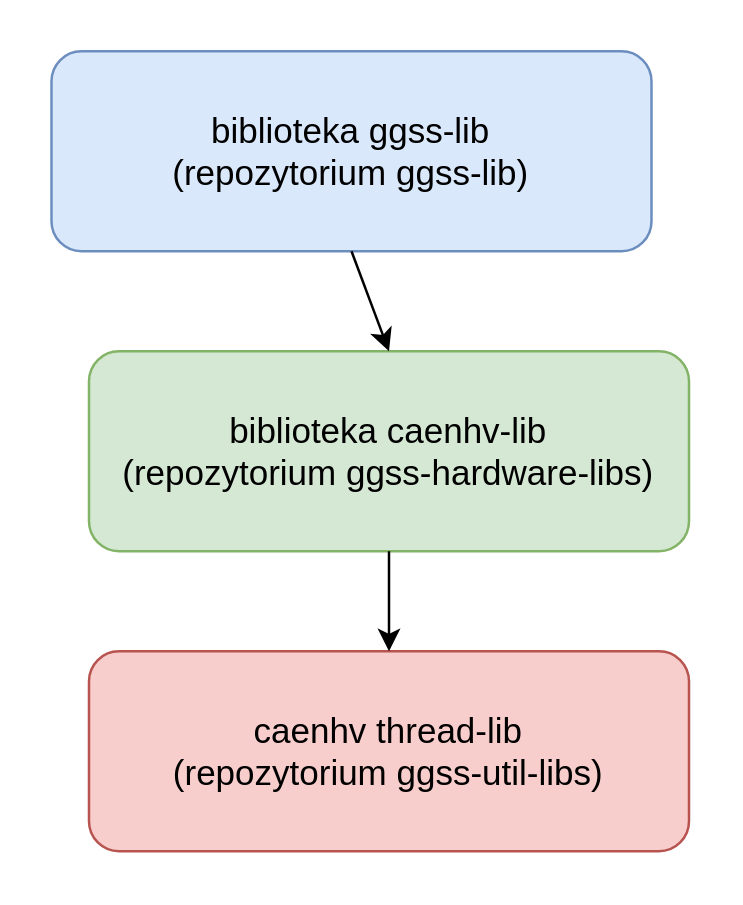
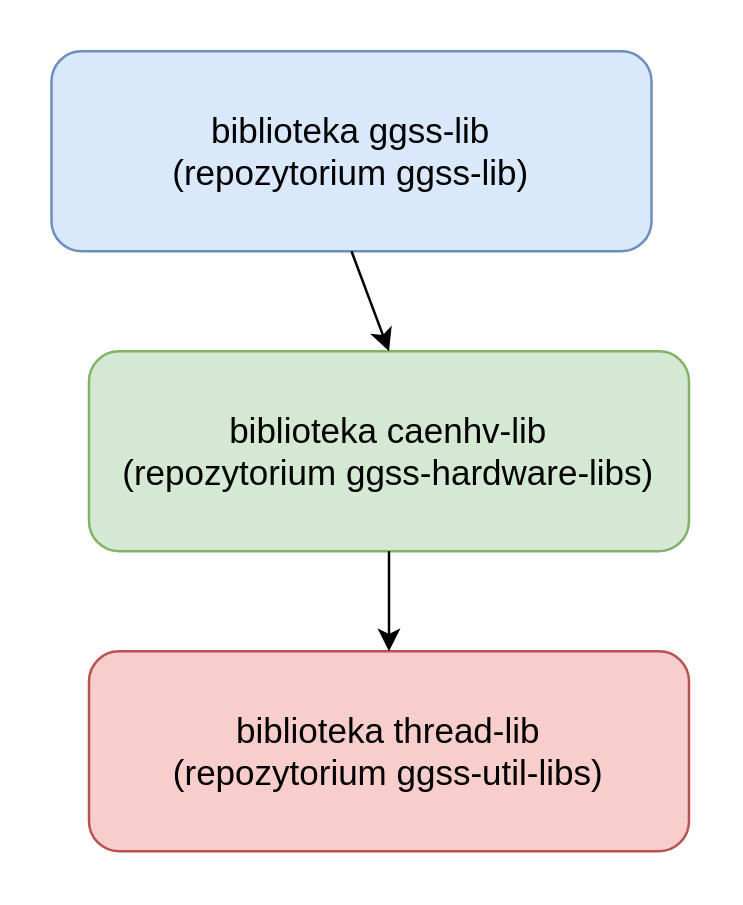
node "caenhv thread-lib(repozytorium ggss-util-libs)": label "caenhv thread-lib(repozytorium ggss-util-libs)" -> "biblioteka thread-lib(repozytorium ggss-util-libs)"
